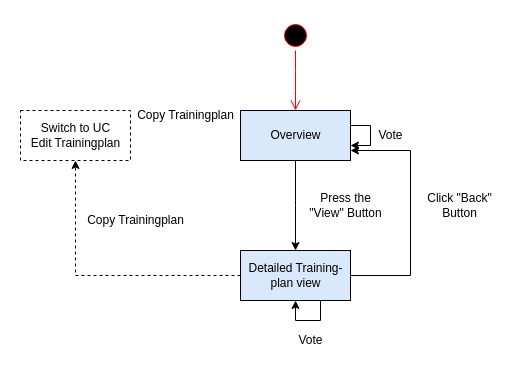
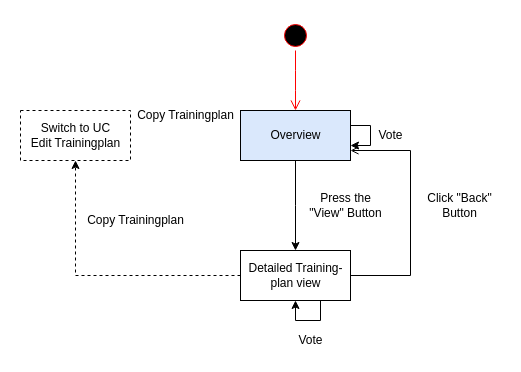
edge "Detailed Training- plan view" -> "Overview": arrowhead classic -> open
node "Detailed Training- plan view": fillcolor #dae8fc -> #ffffff
